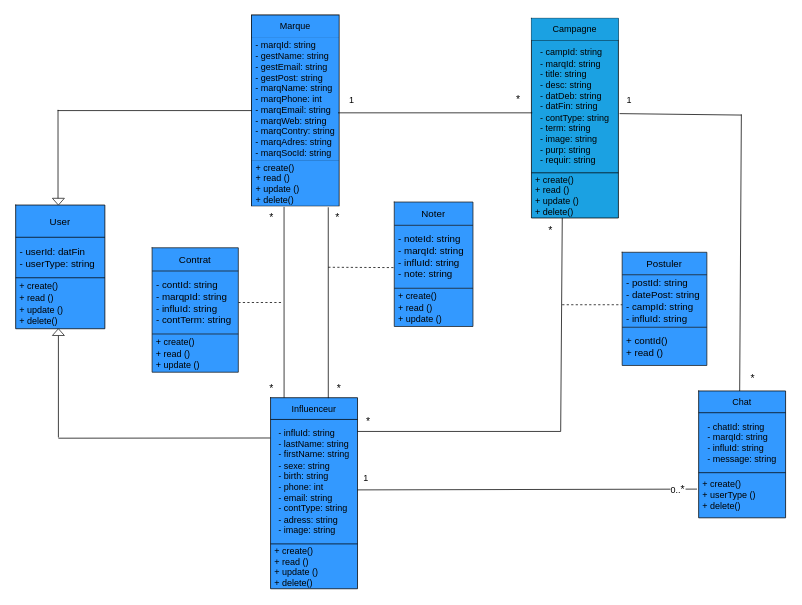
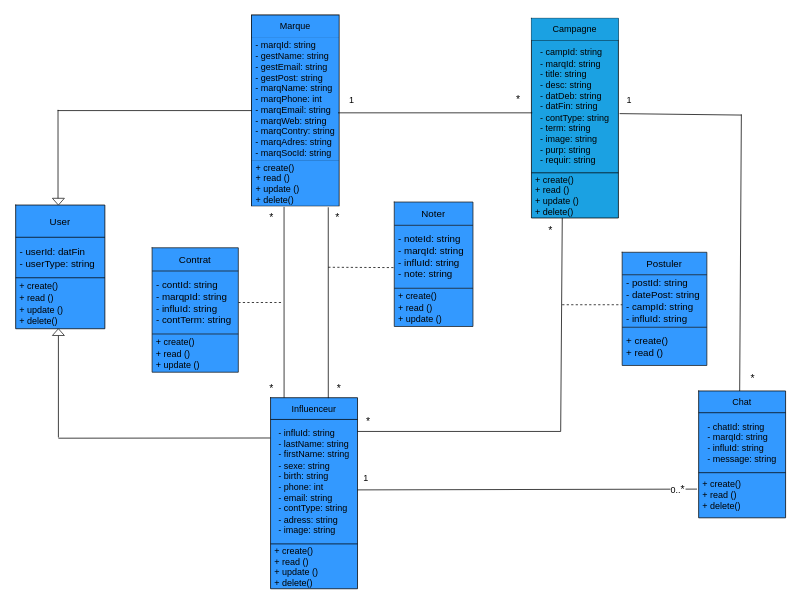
node "+ contId() + read ()": label "+ contId() + read ()" -> "+ create() + read ()"
node "+ create() + userType () + delete()": label "+ create() + userType () + delete()" -> "+ create() + read () + delete()"
